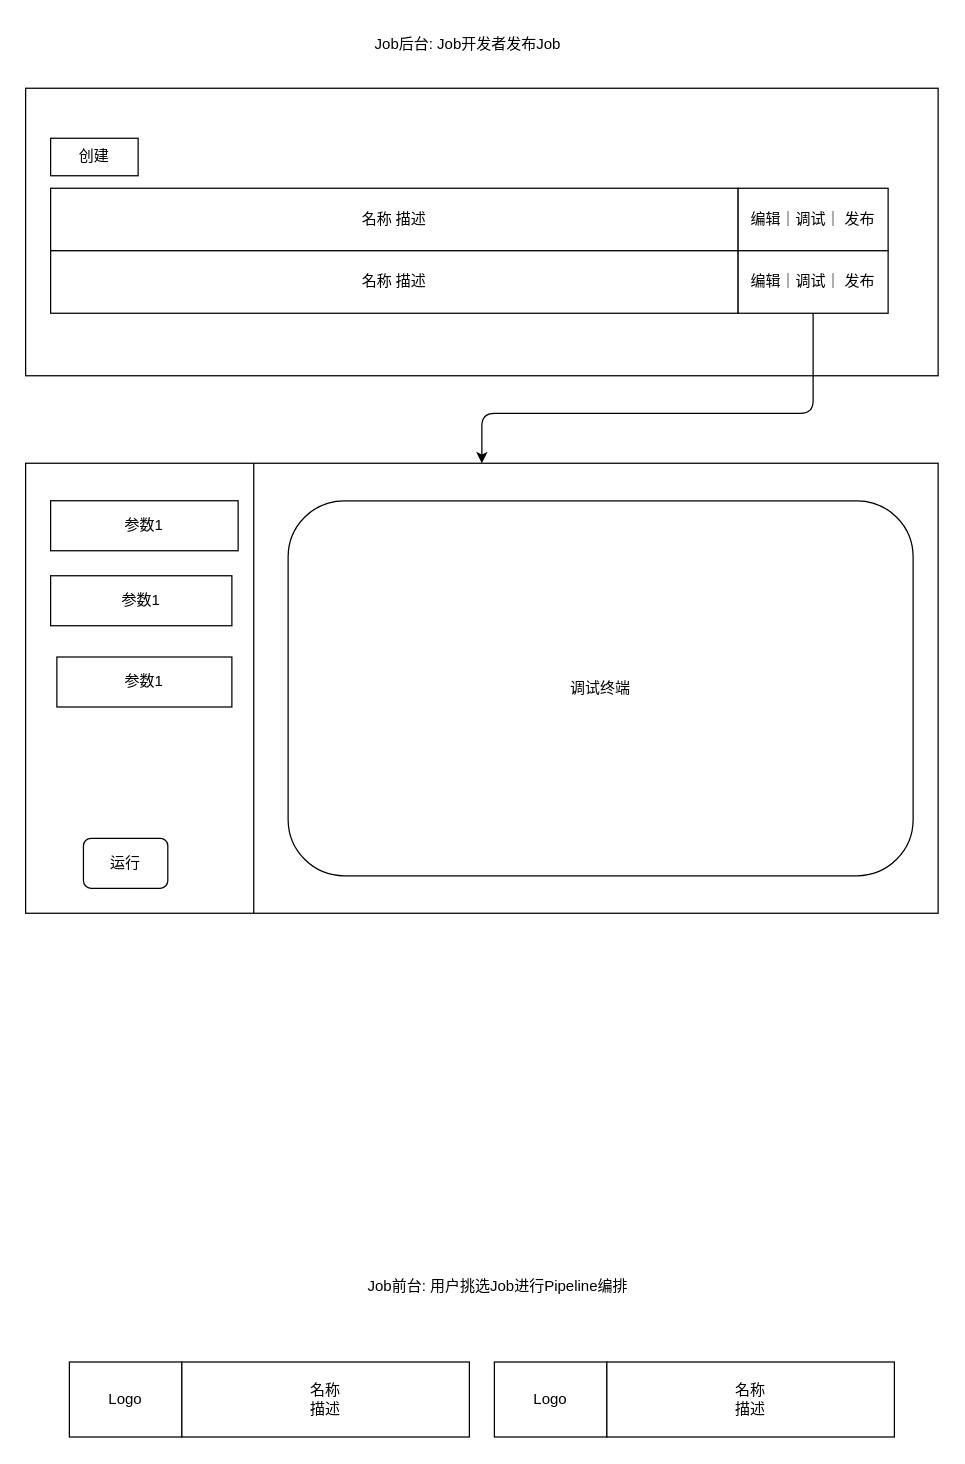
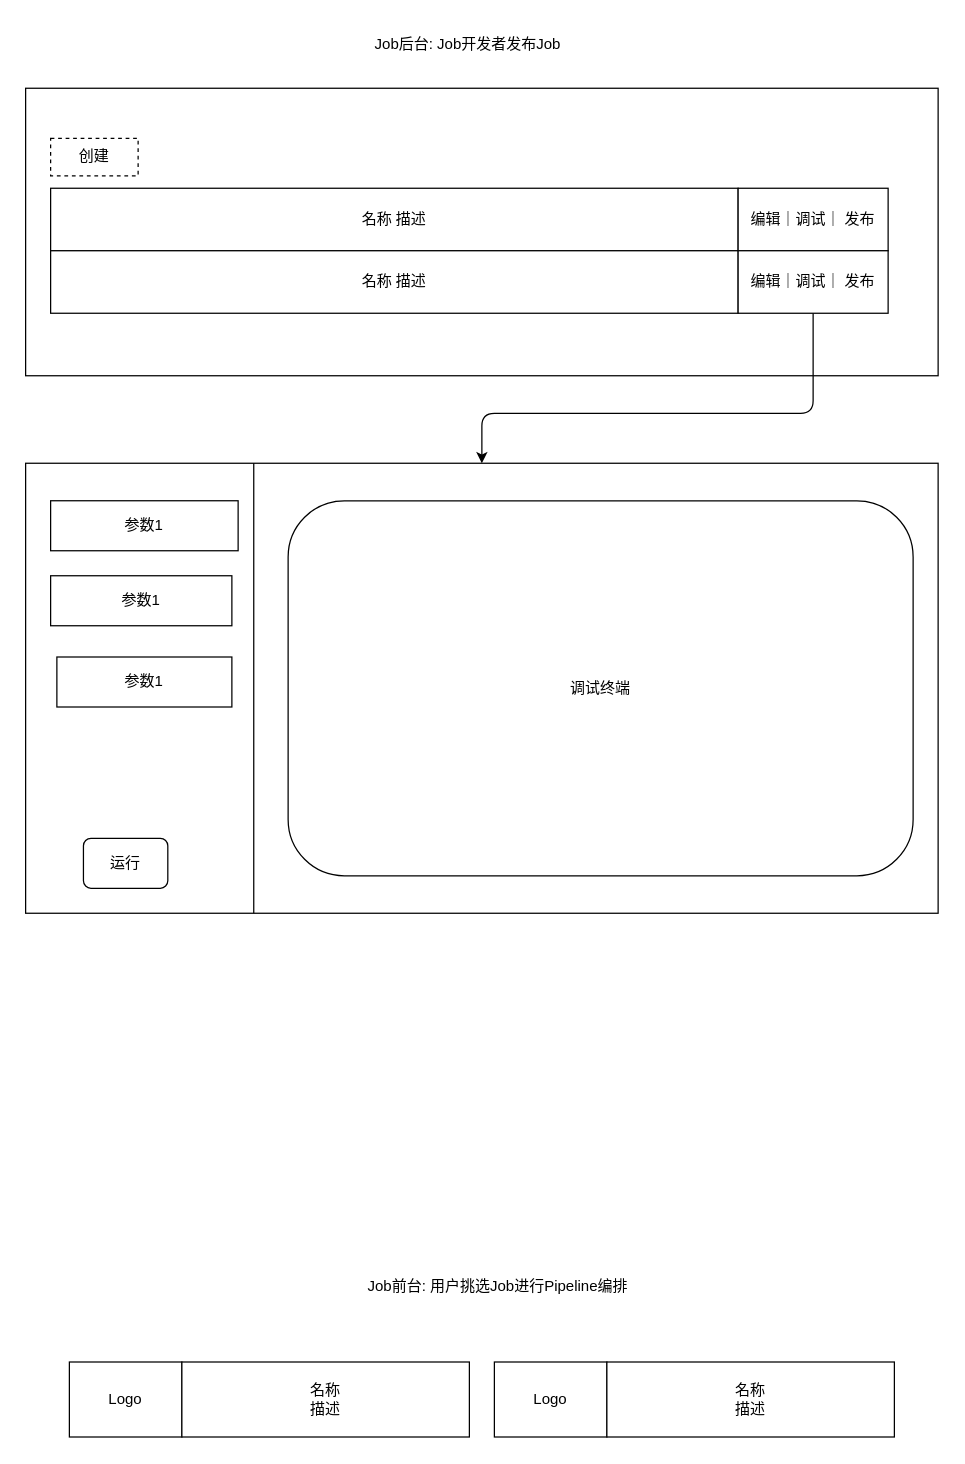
node "创建": style solid -> dashed
